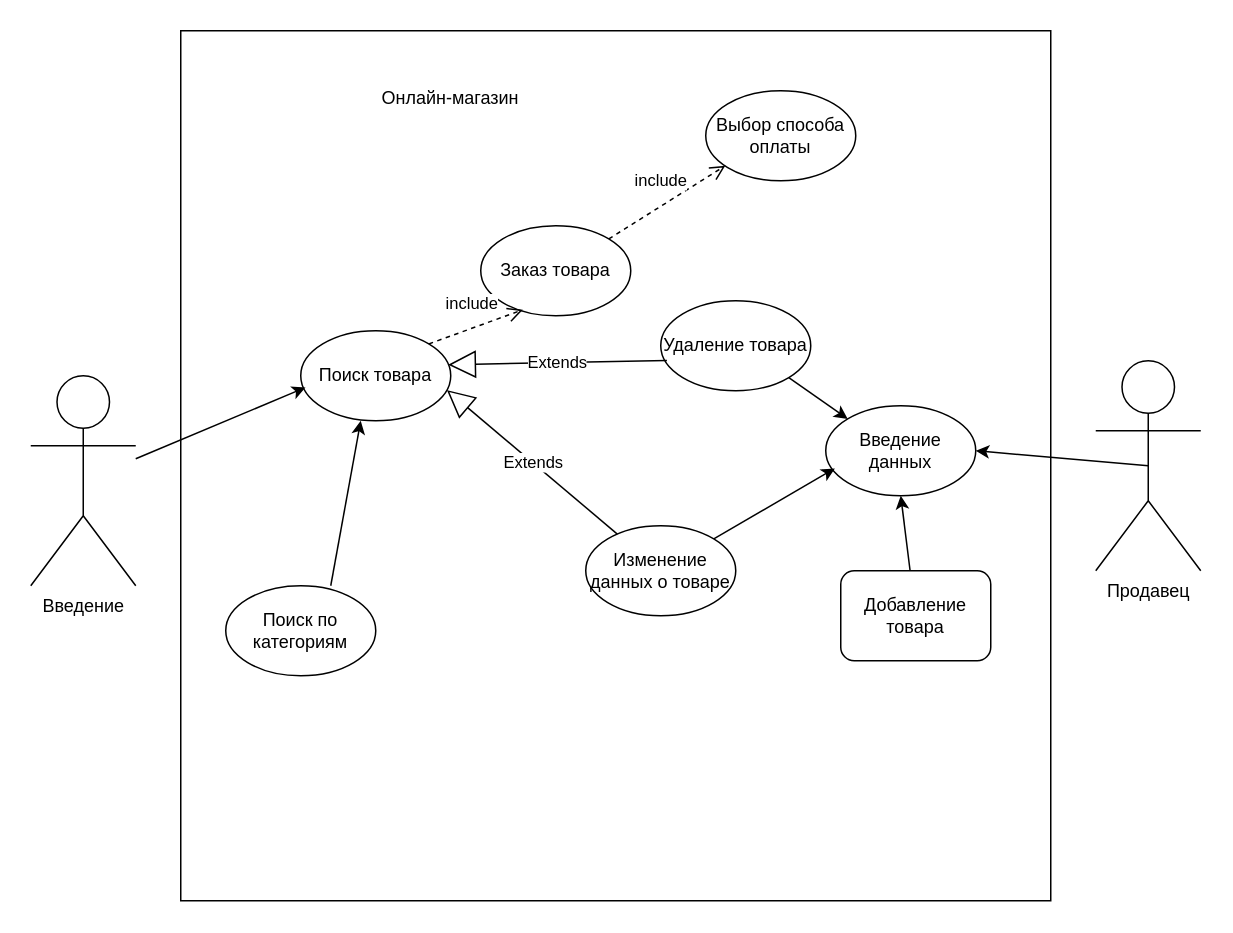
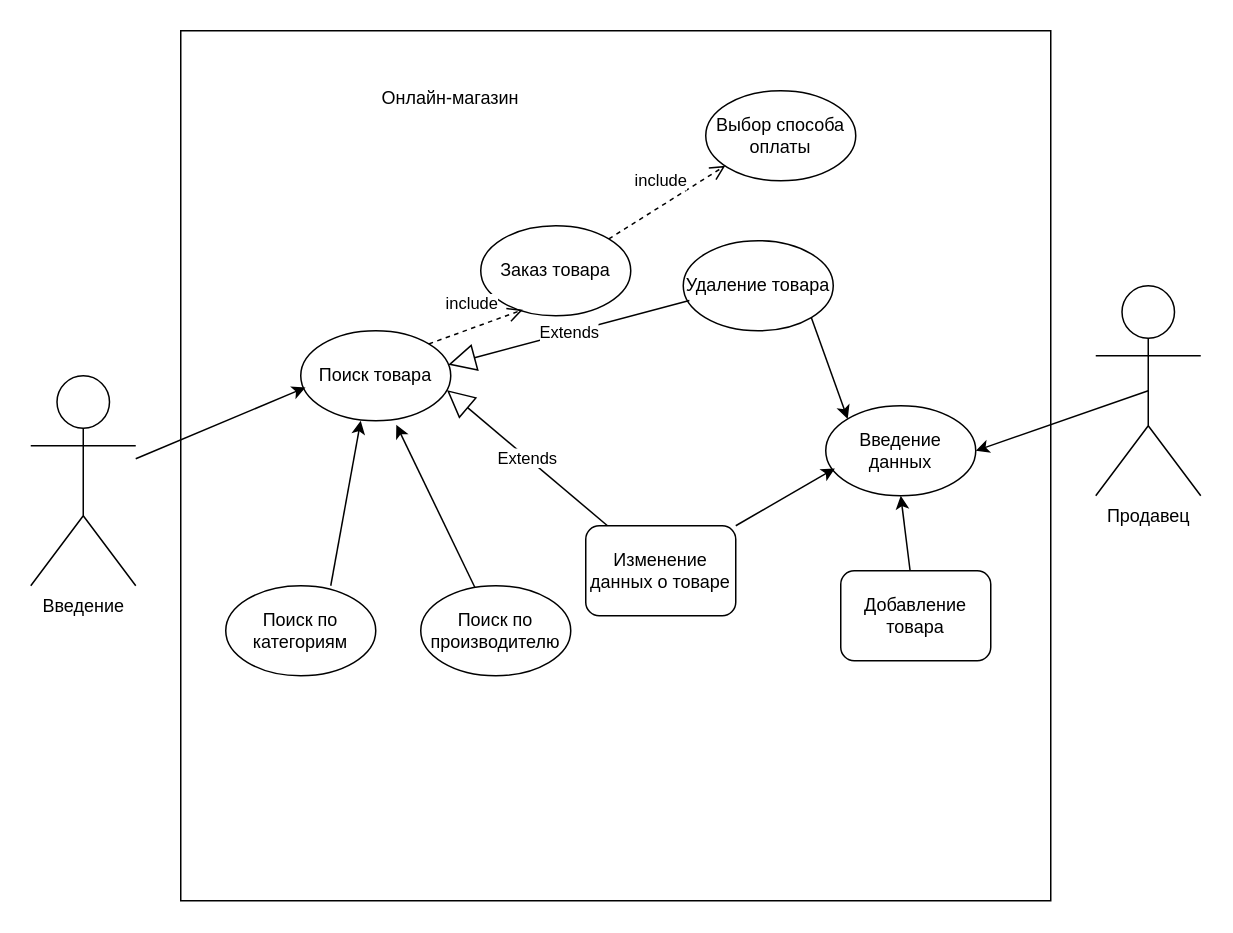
node "Удаление товара": moved (736, 346) -> (758, 286)
node "Продавец": moved (1148, 466) -> (1148, 391)
edge "Поиск по производителю" -> "Поиск товара": added
node "Изменение данных о товаре": shape ellipse -> rounded rectangle
node "Поиск по производителю": added
